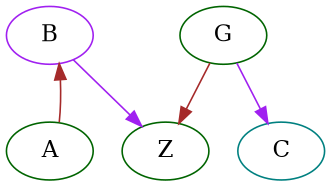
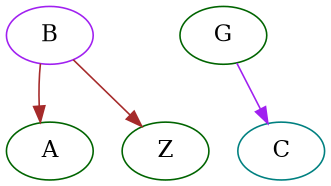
edge "G" -> "Z": removed
edge "B" -> "Z": color purple -> brown
edge "A" -> "B": reversed
